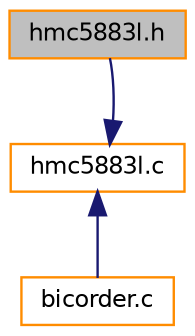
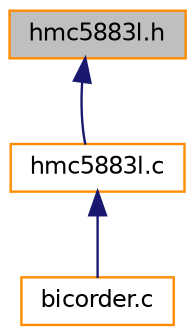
edge "hmc5883l.h" -> "hmc5883l.c": reversed
